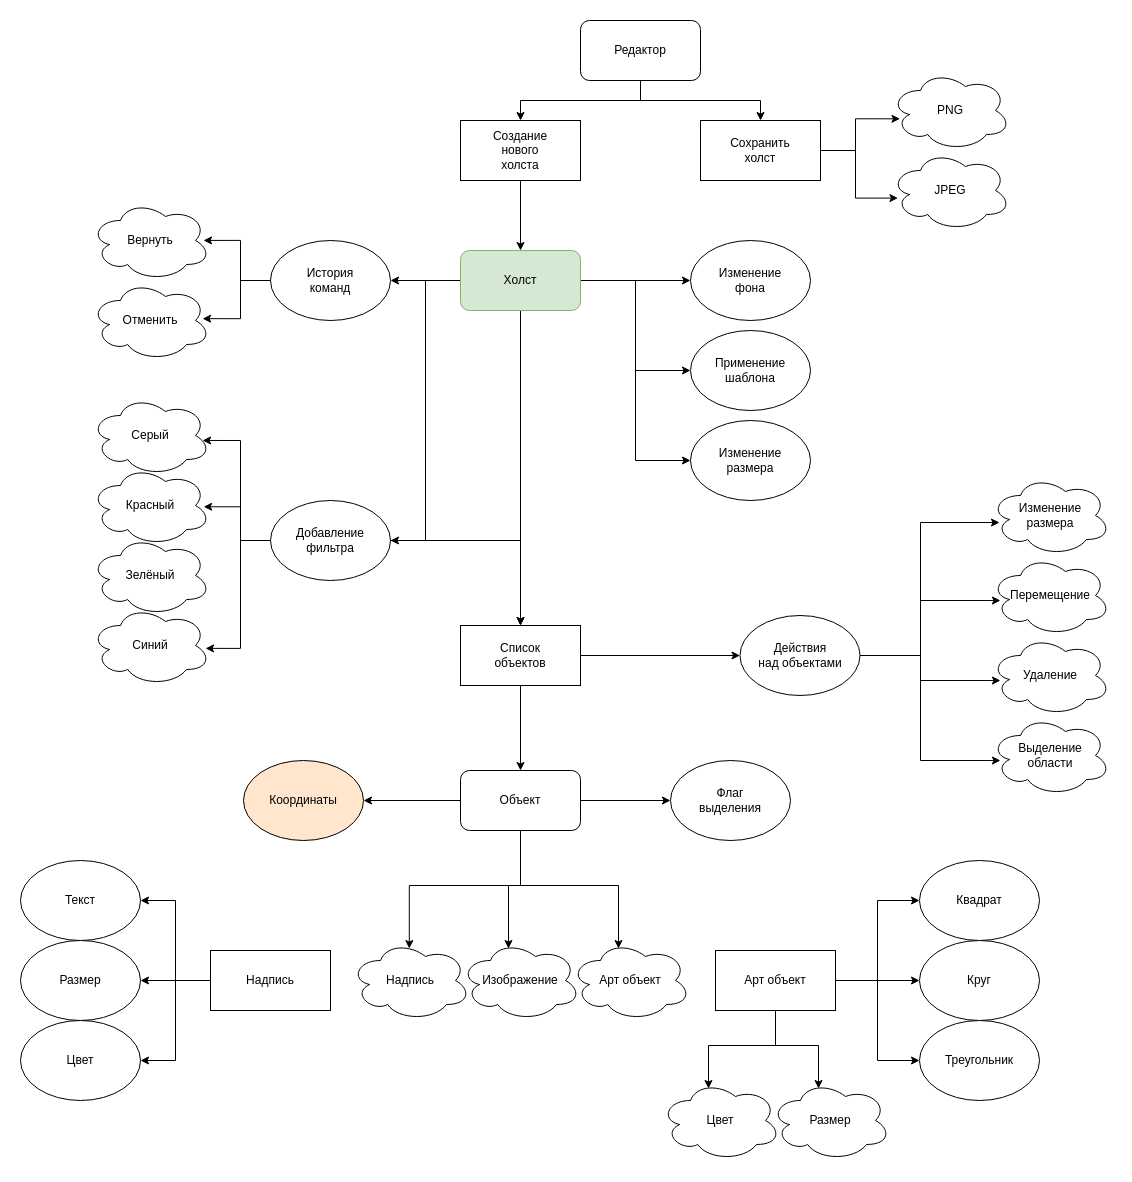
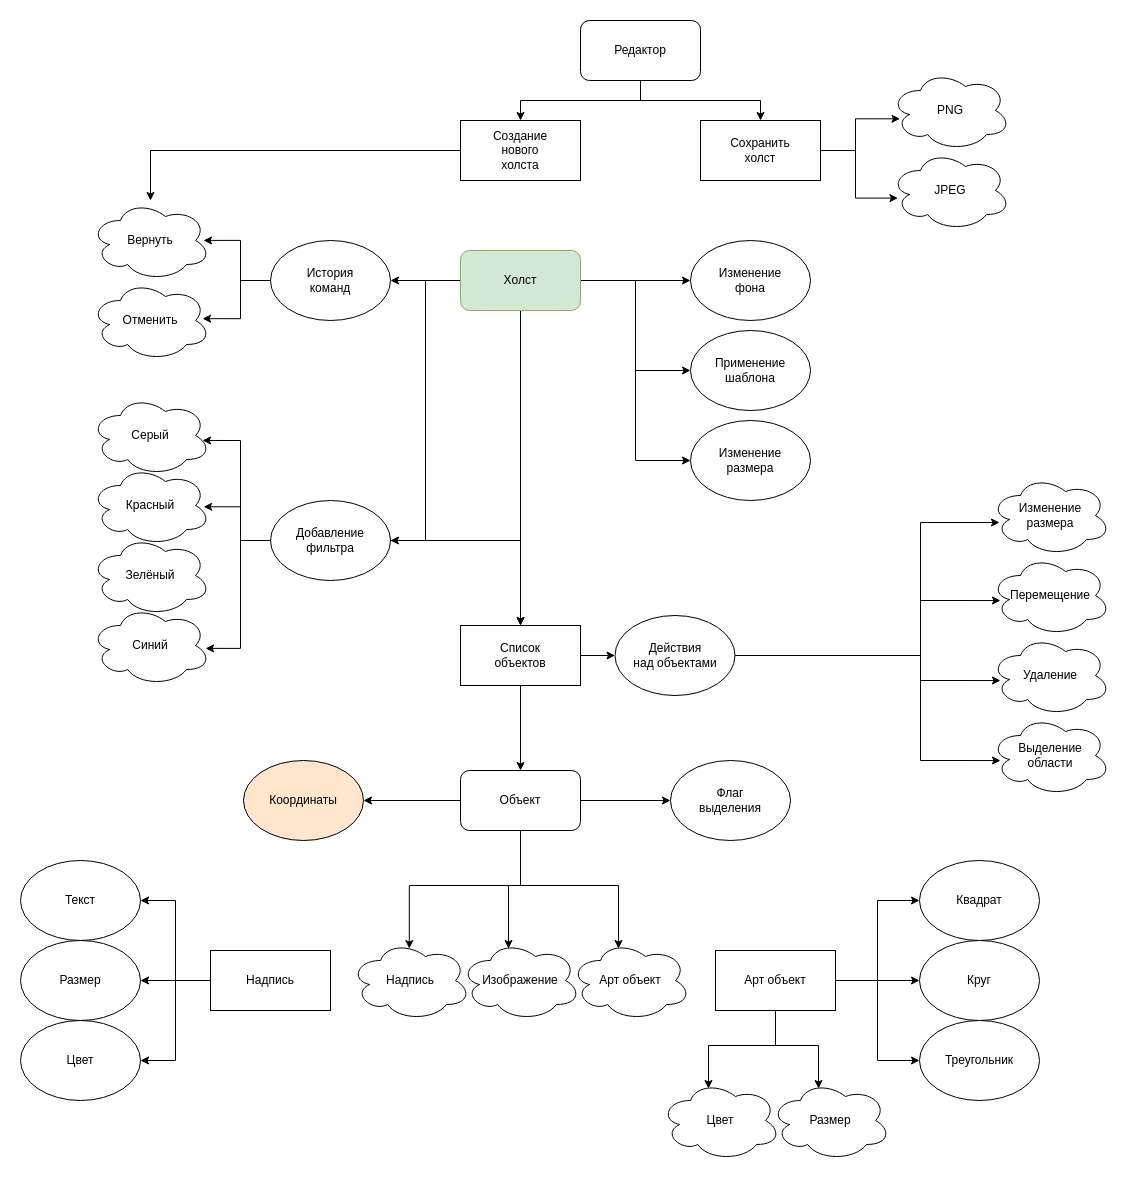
edge "Создание нового холста" -> "Холст": now "Создание нового холста" -> "Вернуть"
node "Действия над объектами": moved (800, 656) -> (675, 656)
